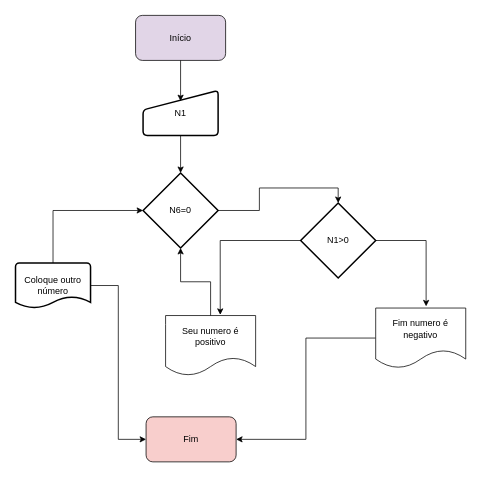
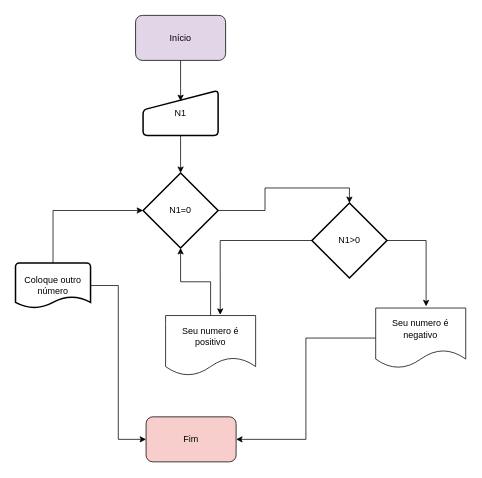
node "N6=0": label "N6=0" -> "N1=0"
node "N1>0": moved (338, 240) -> (349, 240)
node "Fim numero é negativo": label "Fim numero é negativo" -> "Seu numero é negativo"
